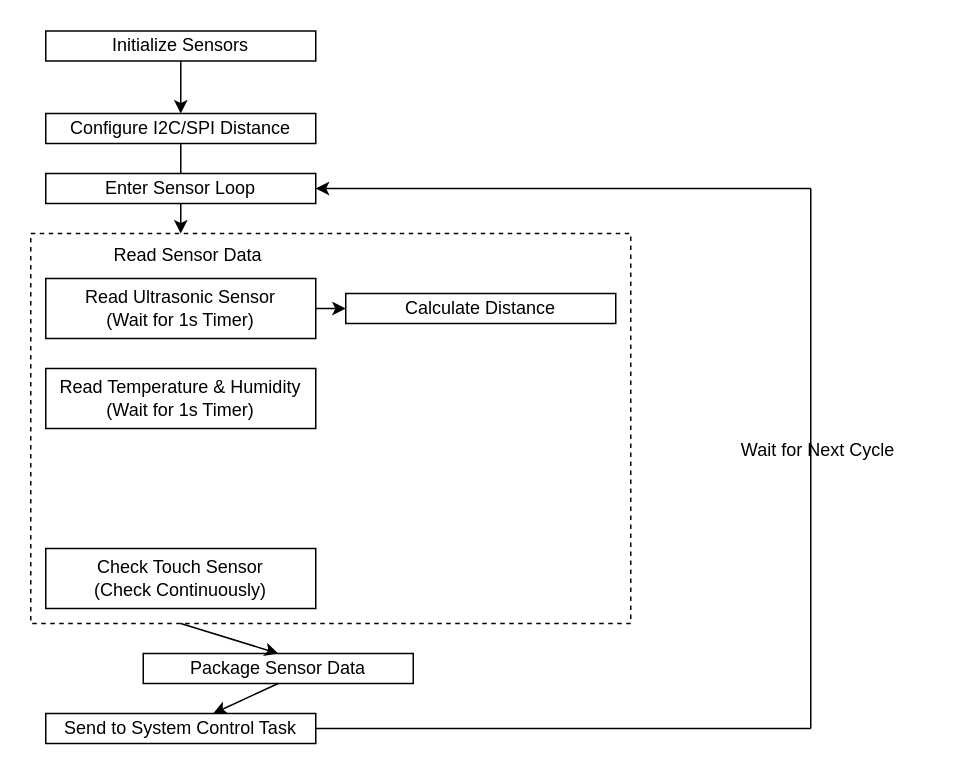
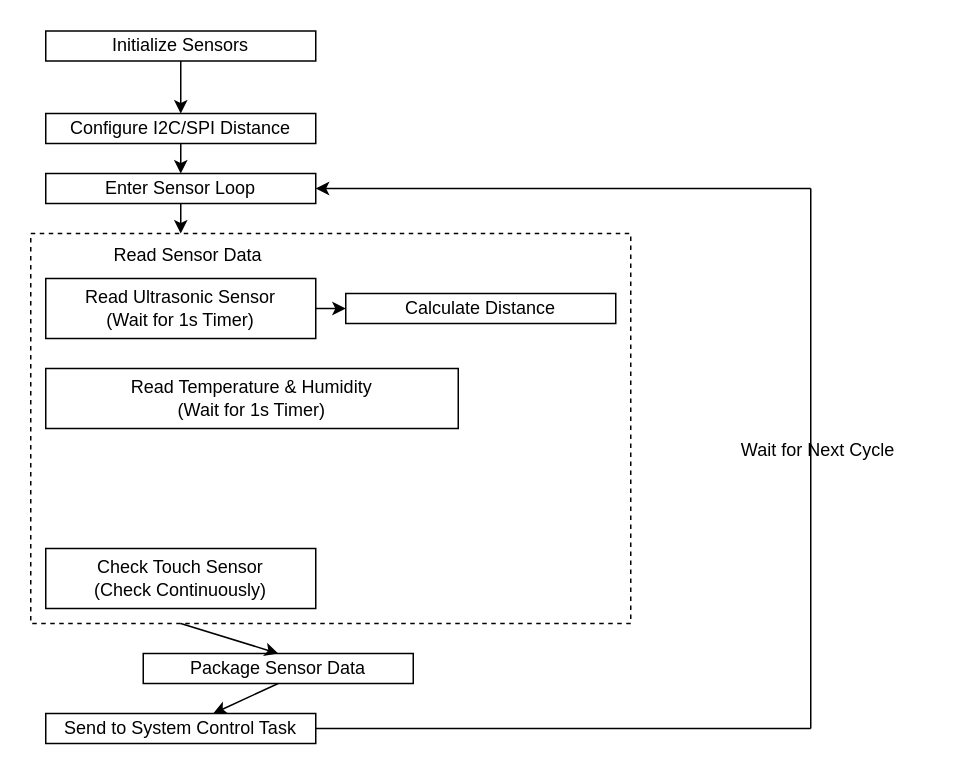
edge "Configure I2C/SPI Distance" -- "Enter Sensor Loop": arrowhead none -> classic
node "Read Temperature & Humidity (Wait for 1s Timer)": size 270x60 -> 413x60
